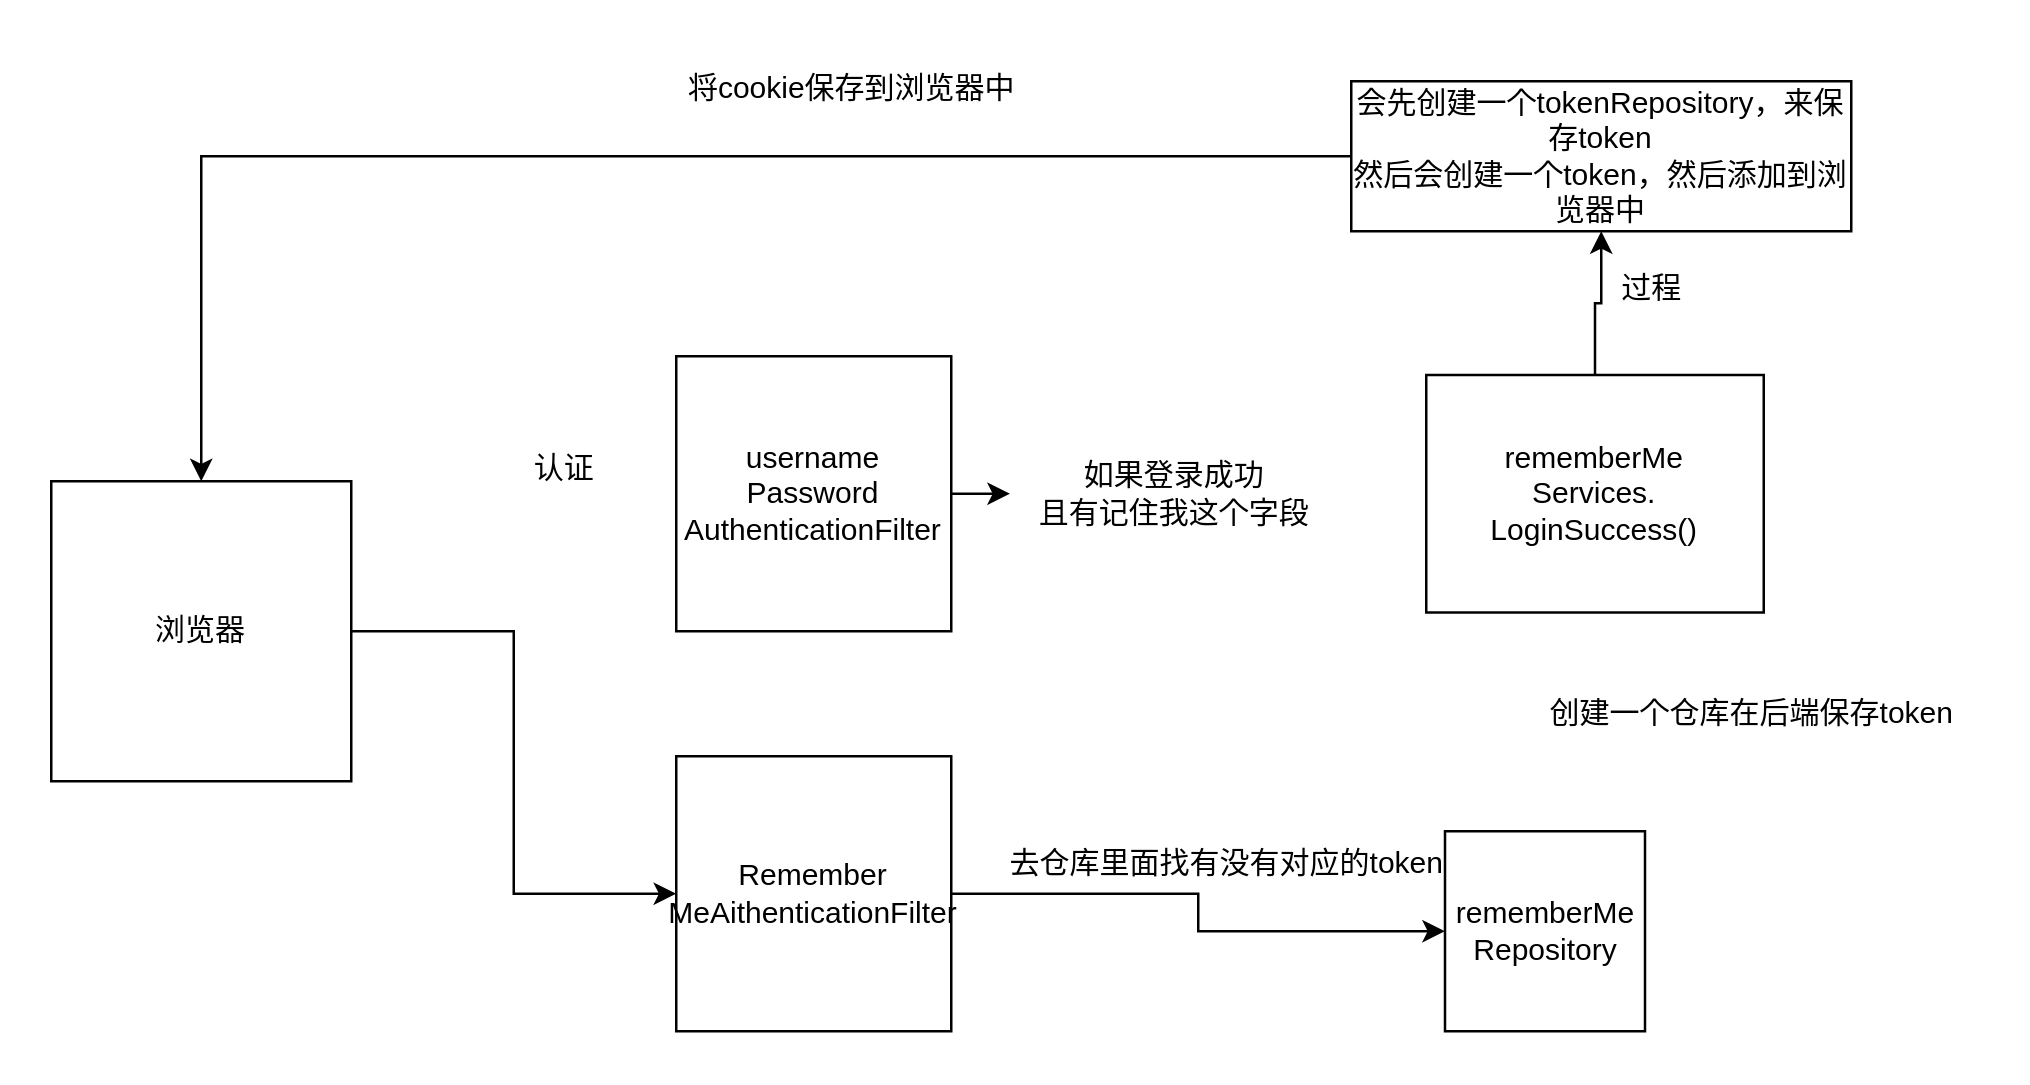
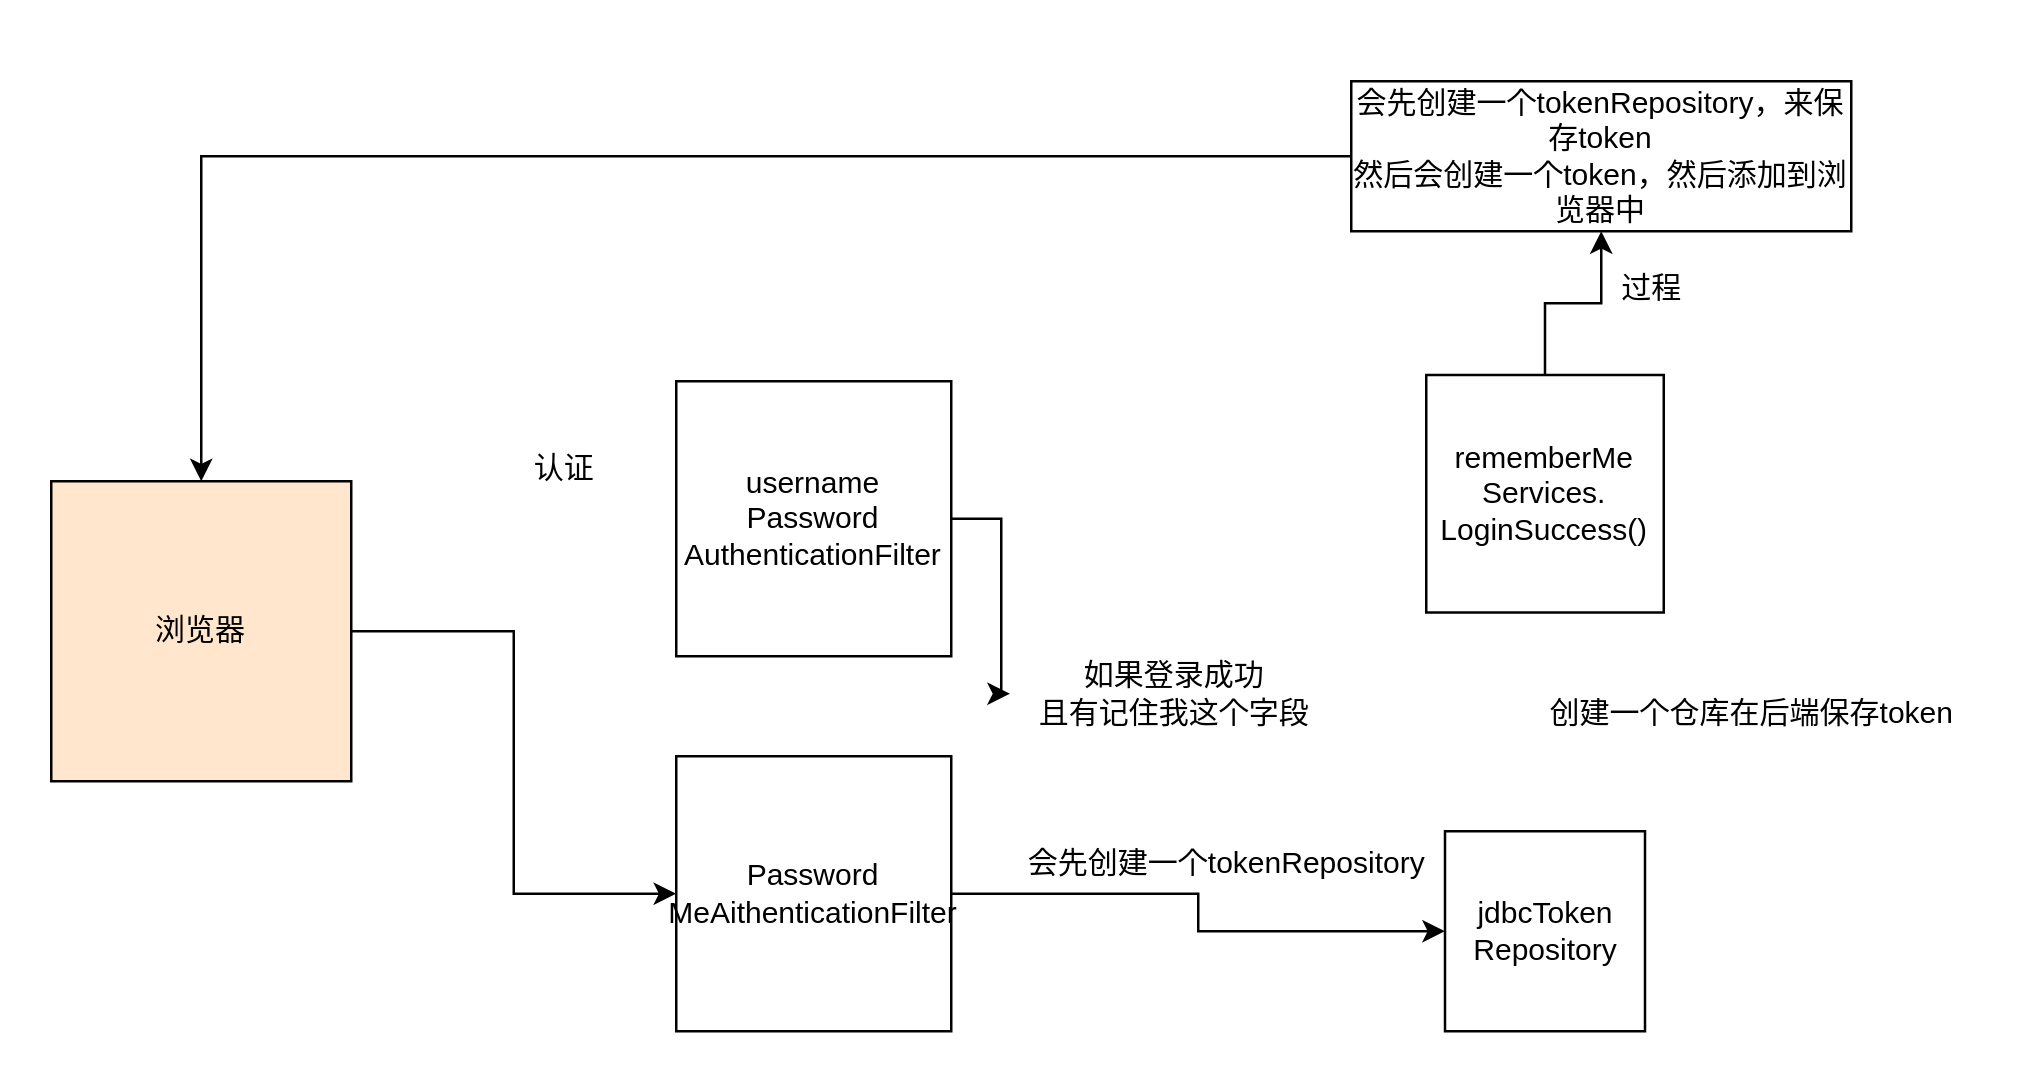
node "将cookie保存到浏览器中": removed
node "username Password AuthenticationFilter": moved (814, 494) -> (814, 519)
node "如果登录成功 且有记住我这个字段": moved (1173, 494) -> (1173, 694)
node "rememberMe Services. LoginSuccess()": size 338x238 -> 238x238
node "浏览器": fillcolor #ffffff -> #ffe6cc
node "去仓库里面找有没有对应的token": label "去仓库里面找有没有对应的token" -> "会先创建一个tokenRepository"
node "Remember MeAithenticationFilter": label "Remember MeAithenticationFilter" -> "Password MeAithenticationFilter"
node "rememberMe Repository": label "rememberMe Repository" -> "jdbcToken Repository"
